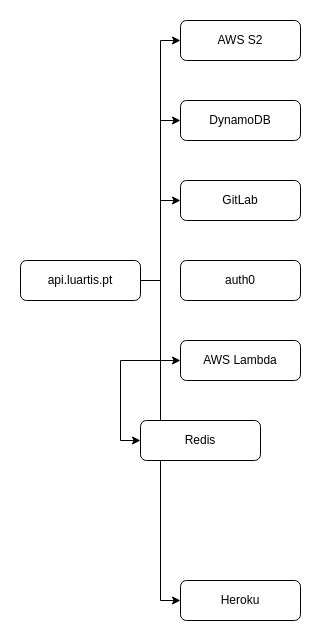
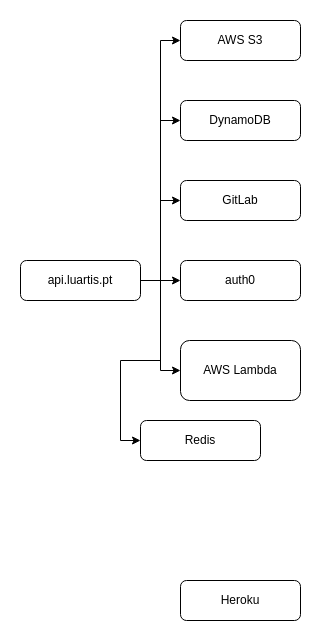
node "AWS S2": label "AWS S2" -> "AWS S3"
node "AWS Lambda": size 120x40 -> 120x60
edge "api.luartis.pt" -> "Heroku": now "api.luartis.pt" -> "auth0"
